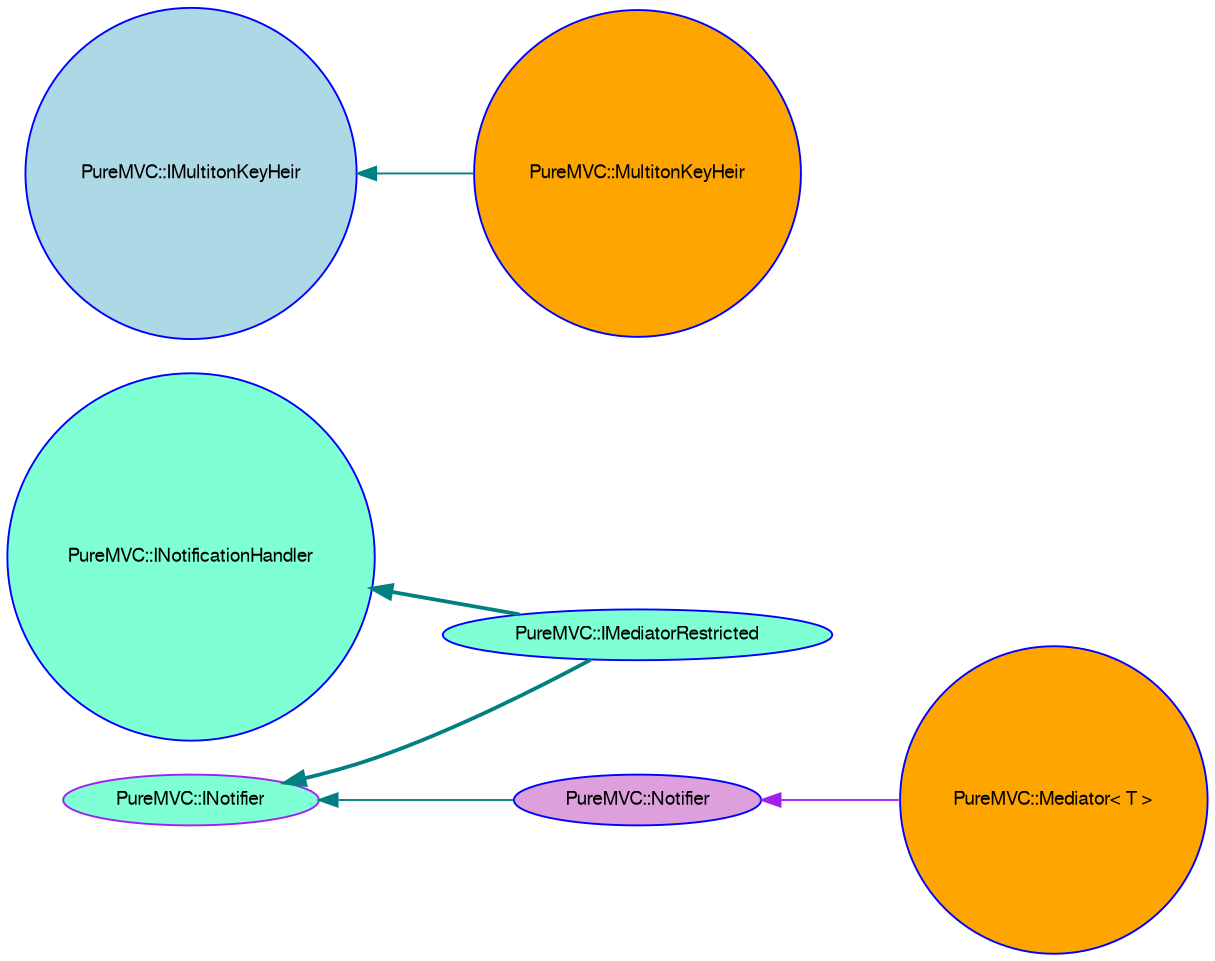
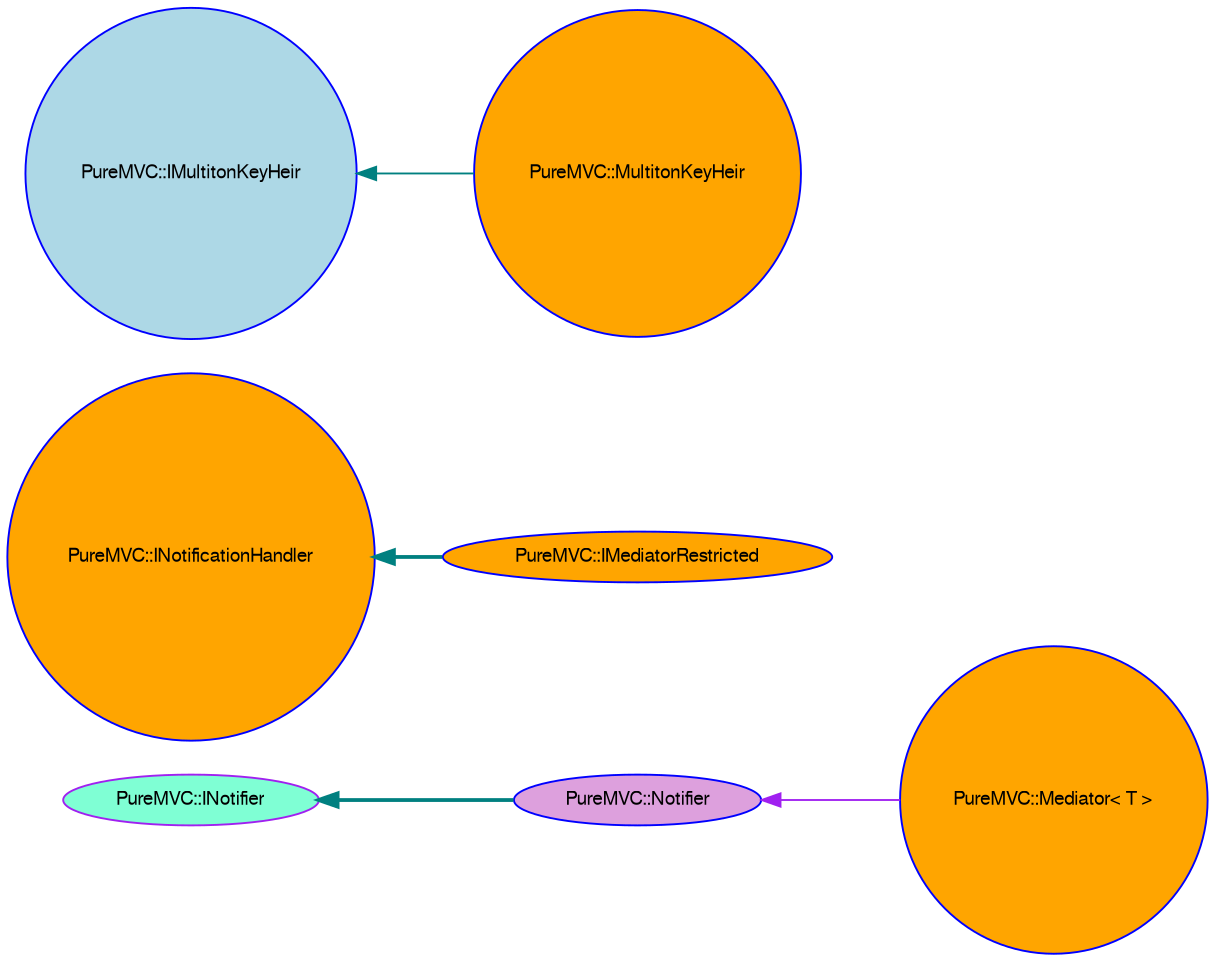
node "PureMVC::INotificationHandler": fillcolor aquamarine -> orange
node "PureMVC::IMediatorRestricted": fillcolor aquamarine -> orange
edge "PureMVC::IMediatorRestricted" -> "PureMVC::INotifier": removed
edge "PureMVC::Notifier" -> "PureMVC::INotifier": style solid -> bold
